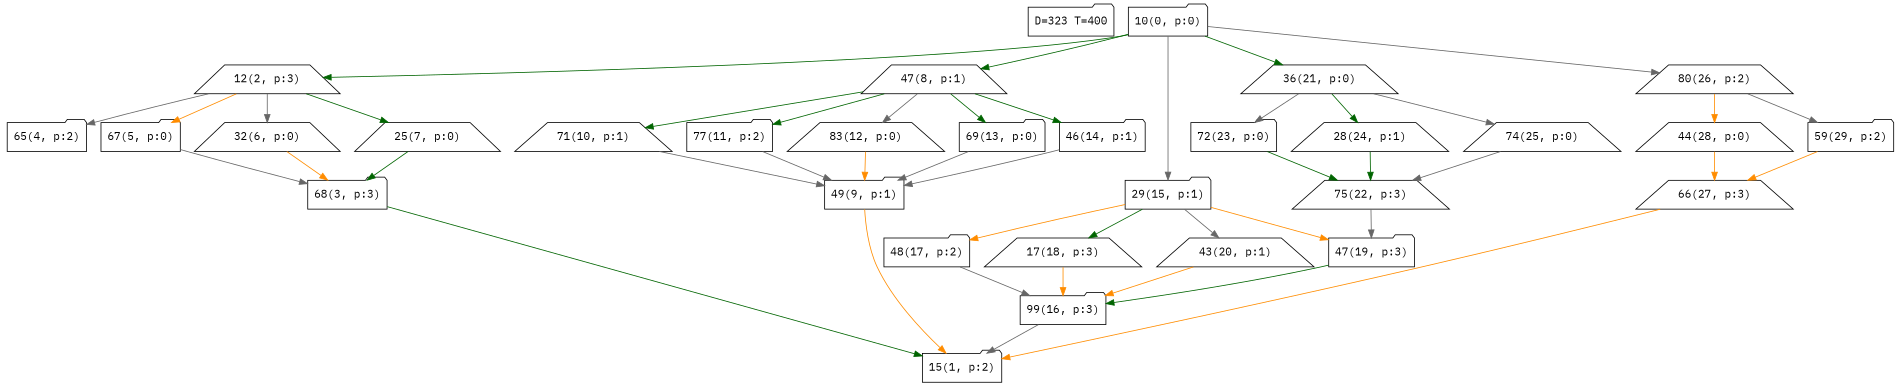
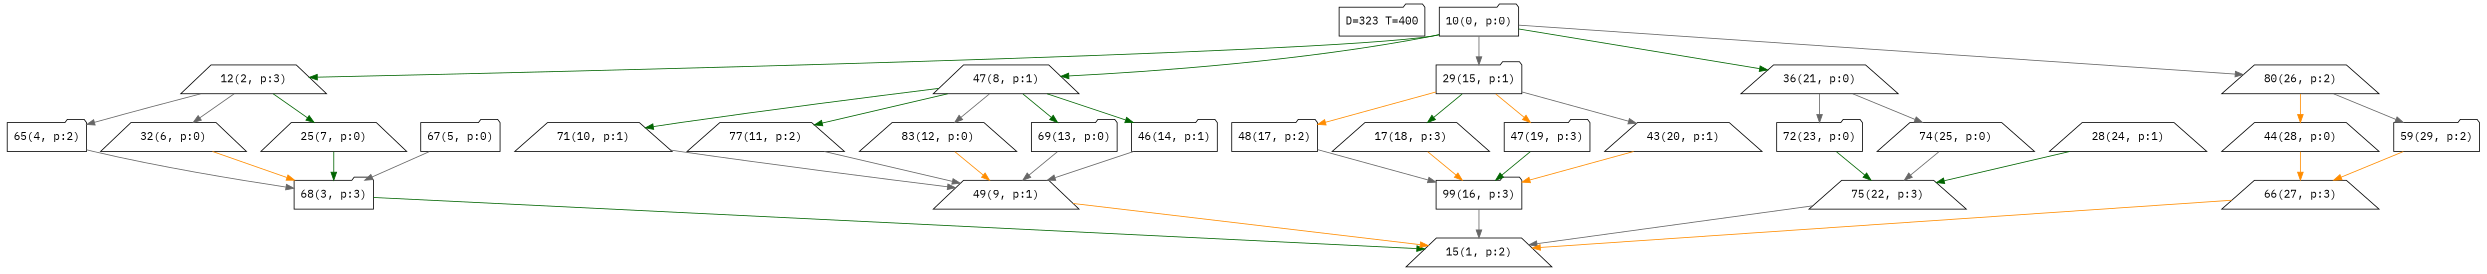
edge "36(21, p:0)" -> "28(24, p:1)": removed
edge "12(2, p:3)" -> "67(5, p:0)": removed
node "77(11, p:2)": shape folder -> trapezium
edge "65(4, p:2)" -> "68(3, p:3)": added
node "49(9, p:1)": shape folder -> trapezium
edge "75(22, p:3)" -> "47(19, p:3)": now "75(22, p:3)" -> "15(1, p:2)"
node "15(1, p:2)": shape folder -> trapezium
